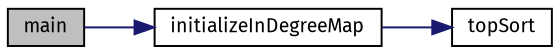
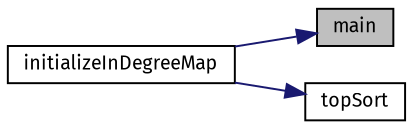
edge "main" -> "initializeInDegreeMap": reversed
